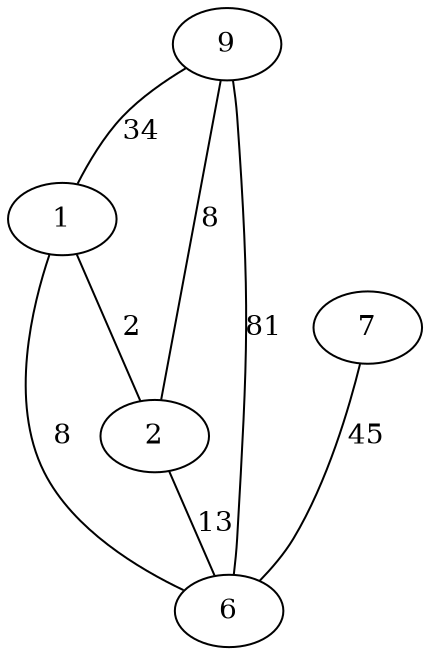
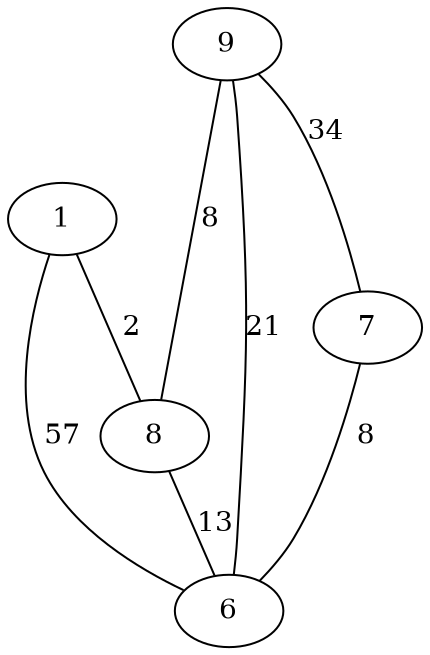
edge "9" -- "1": now "9" -- "7"
edge "9" -- "6": label "81" -> "21"
edge "1" -- "6": label "8" -> "57"
node "2": label "2" -> "8"
edge "7" -- "6": label "45" -> "8"
